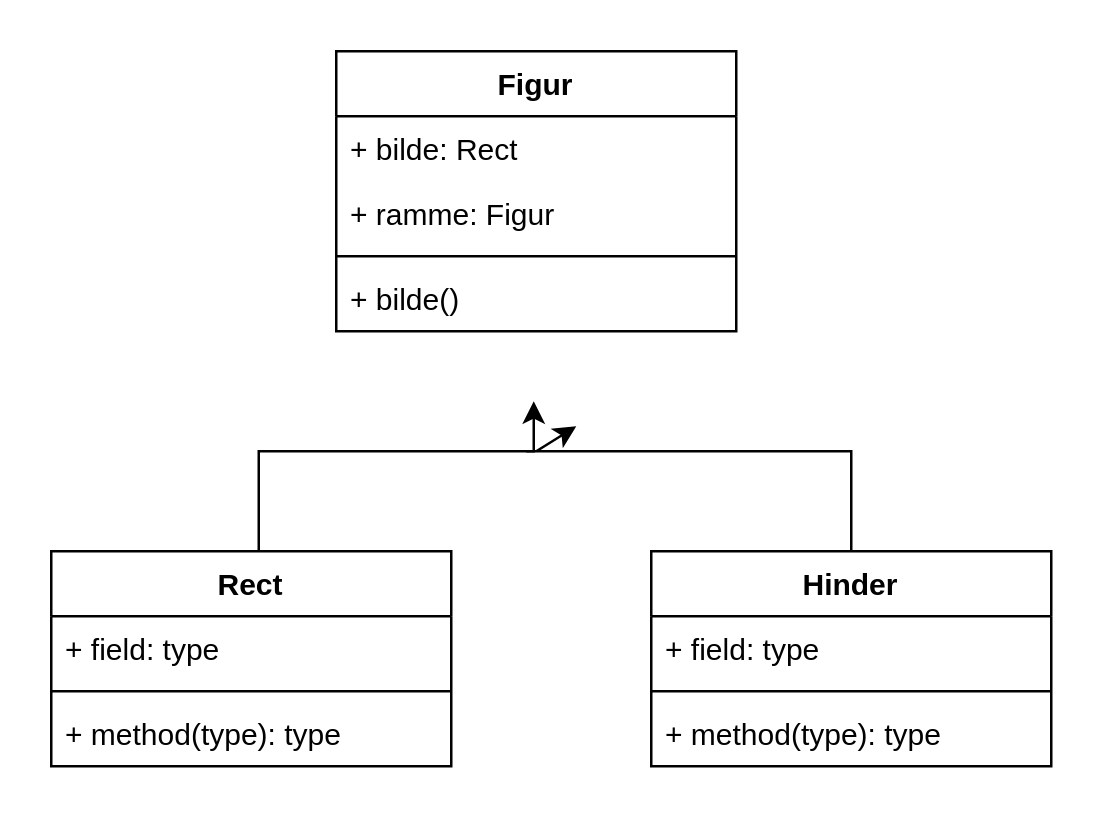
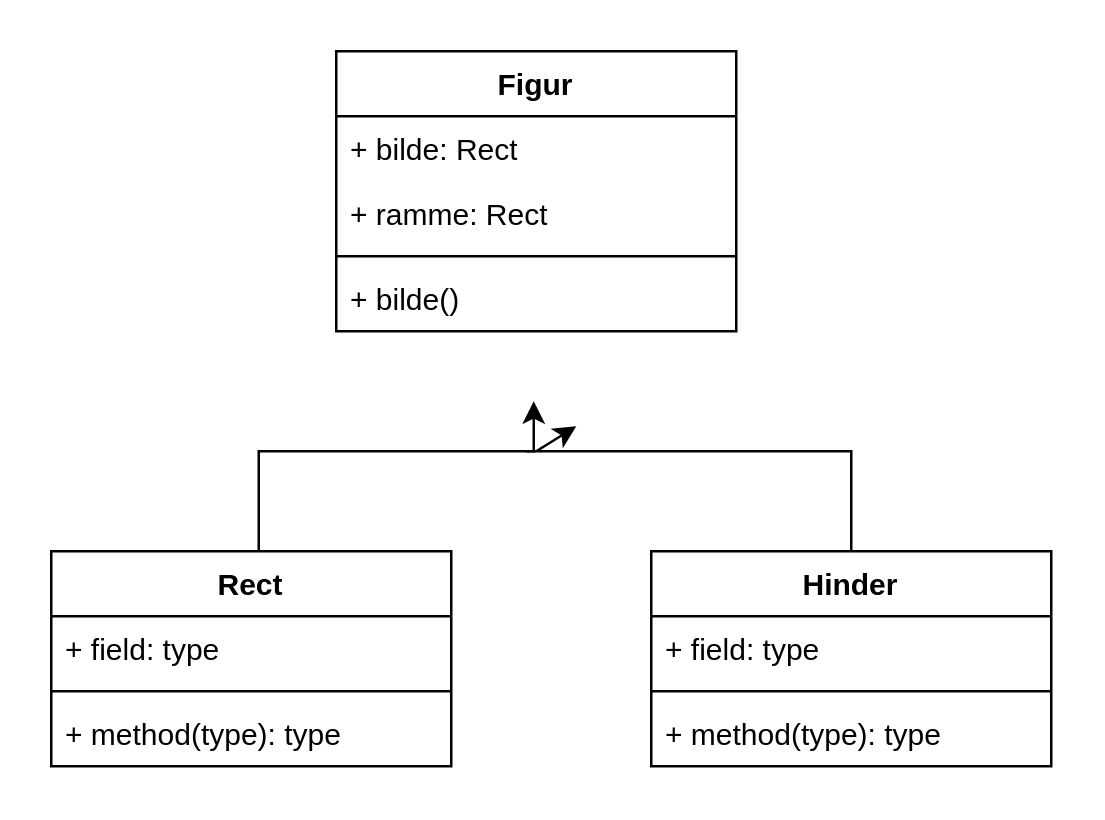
node "+ ramme: Figur": label "+ ramme: Figur" -> "+ ramme: Rect"
